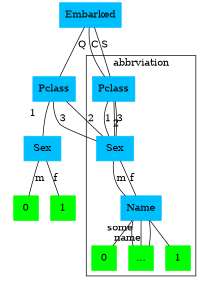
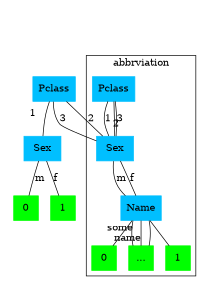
node "Embarked": removed
